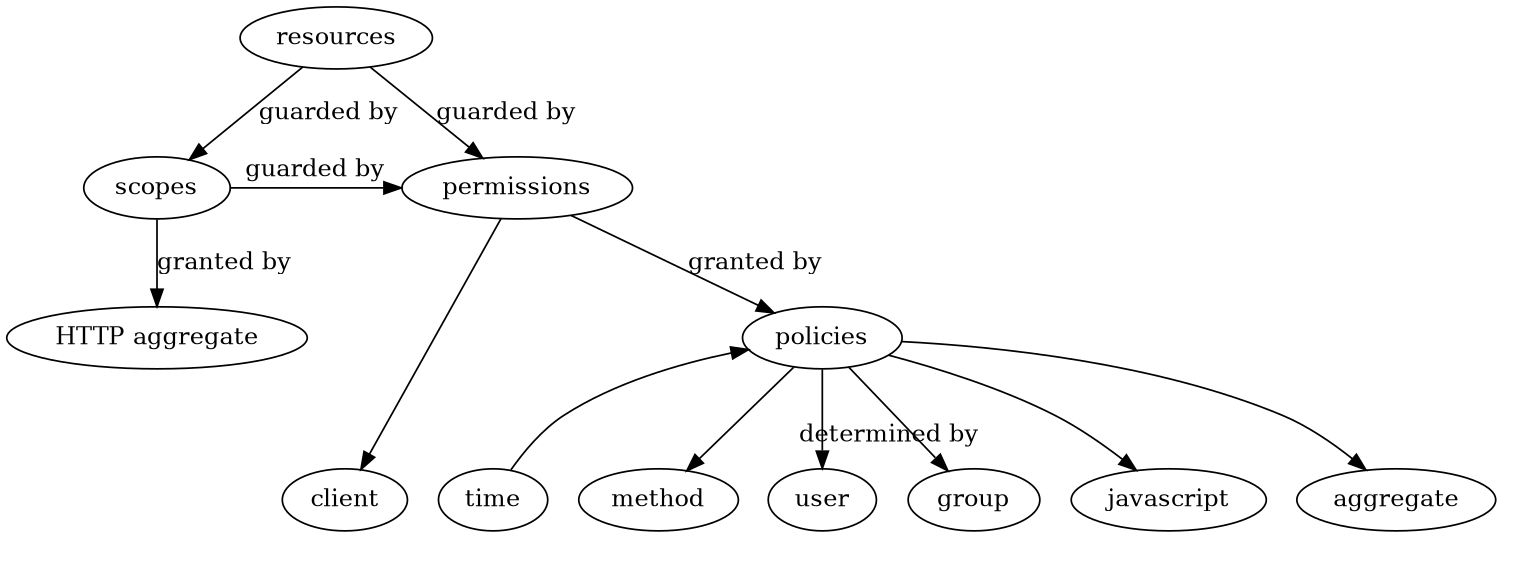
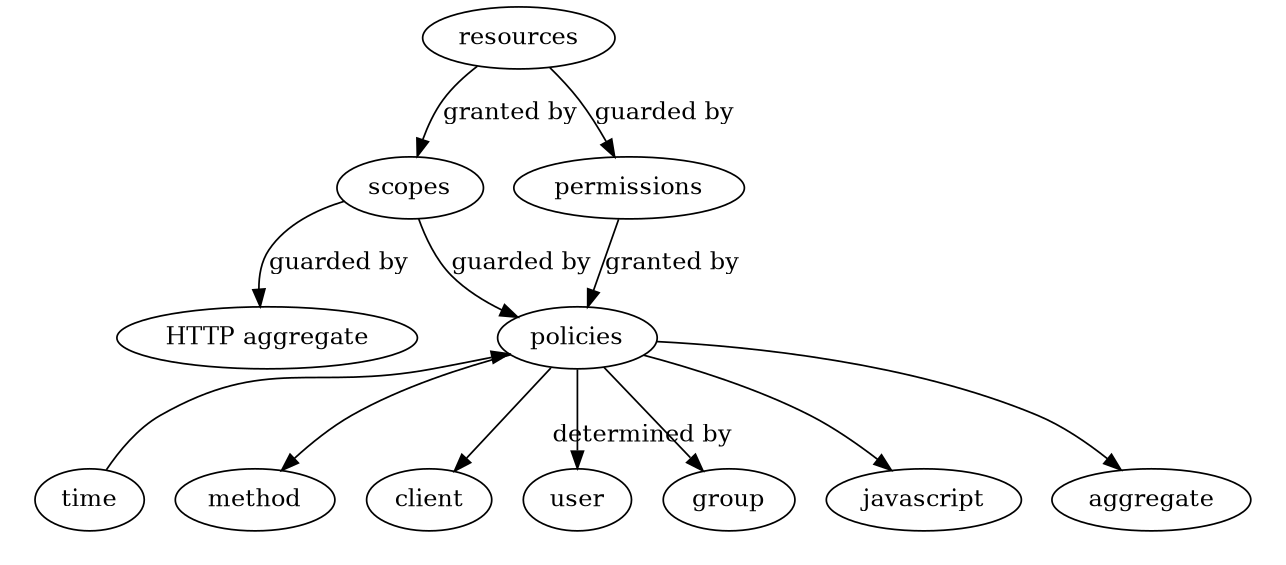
edge "resources" -> "scopes": label "guarded by" -> "granted by"
edge "scopes" -> "permissions": now "scopes" -> "policies"
edge "scopes" -> "HTTP aggregate": label "granted by" -> "guarded by"
edge "permissions" -> "client": now "policies" -> "client"
